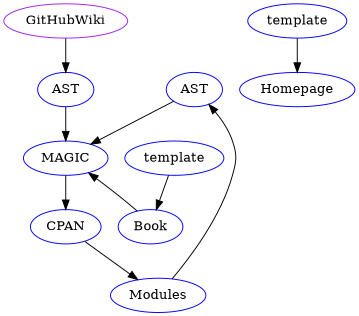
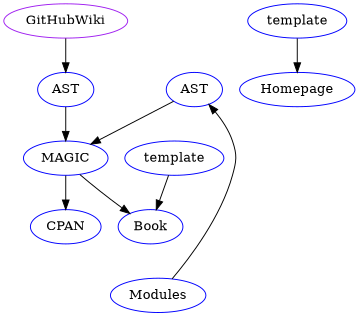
edge "Book" -> "MAGIC": reversed
edge "CPAN" -> "Modules": removed
